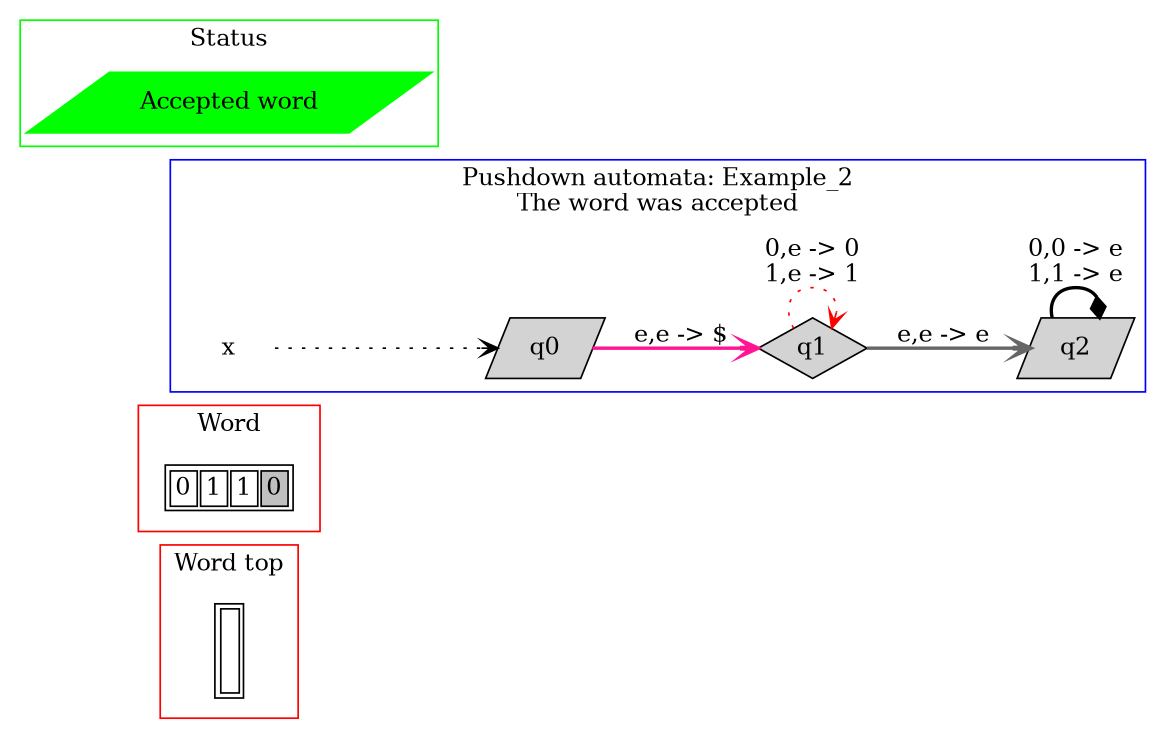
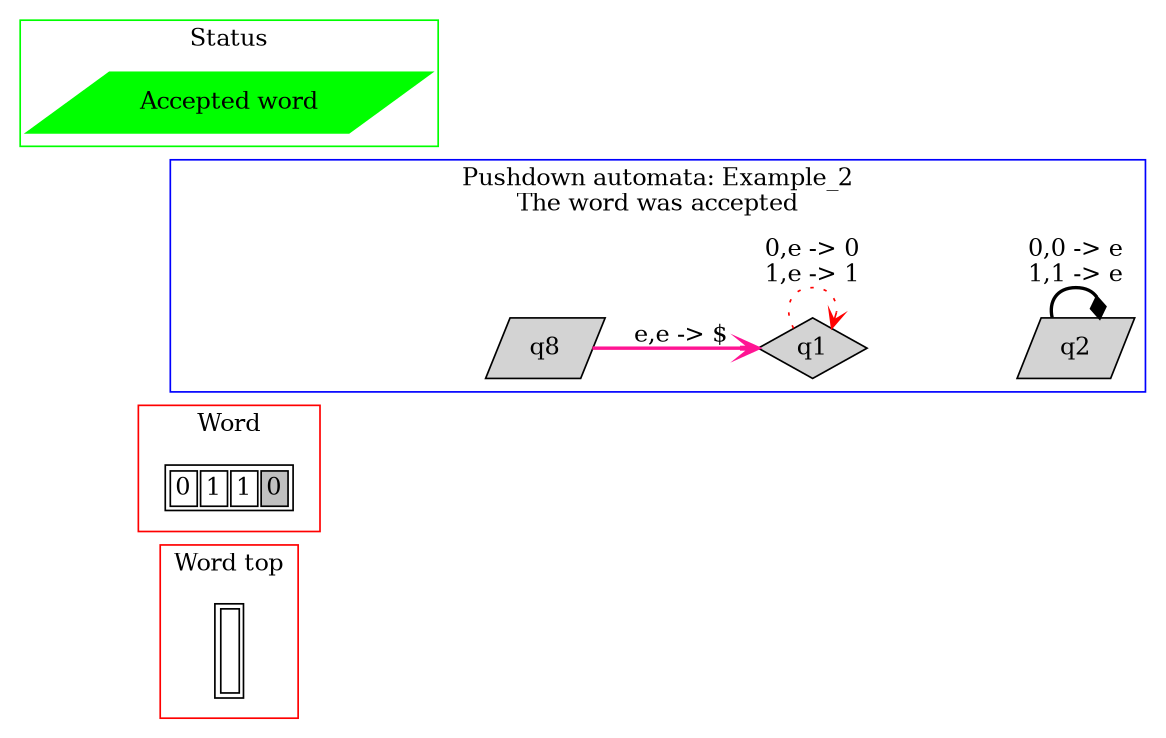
node "x": removed
node "q0": label "q0" -> "q8"
edge "q1" -> "q2": removed, label "e,e -> e"
